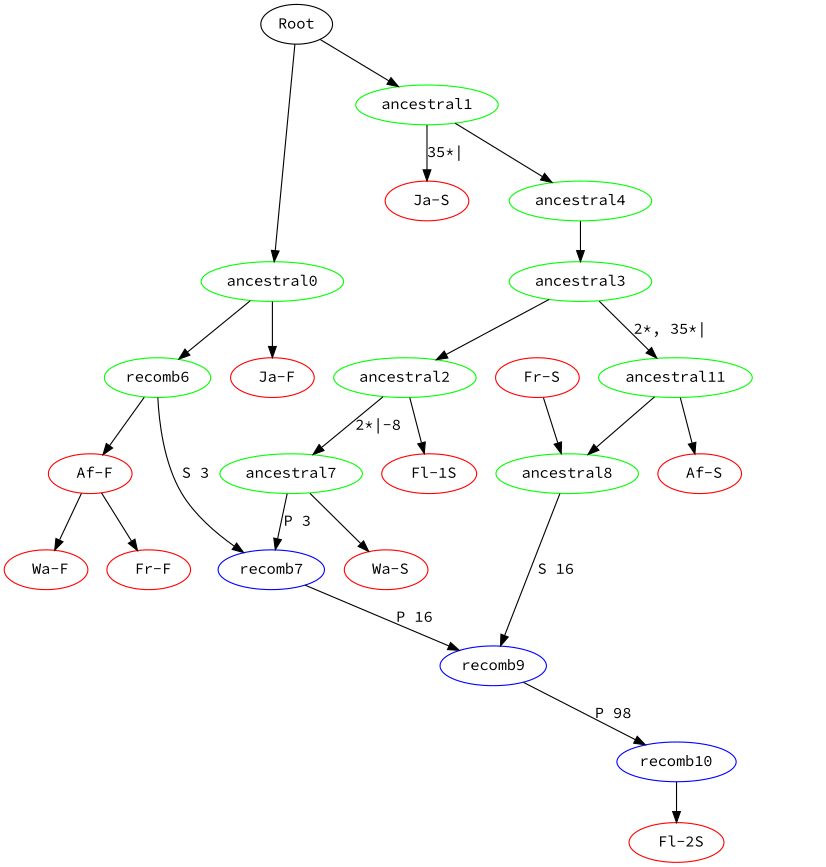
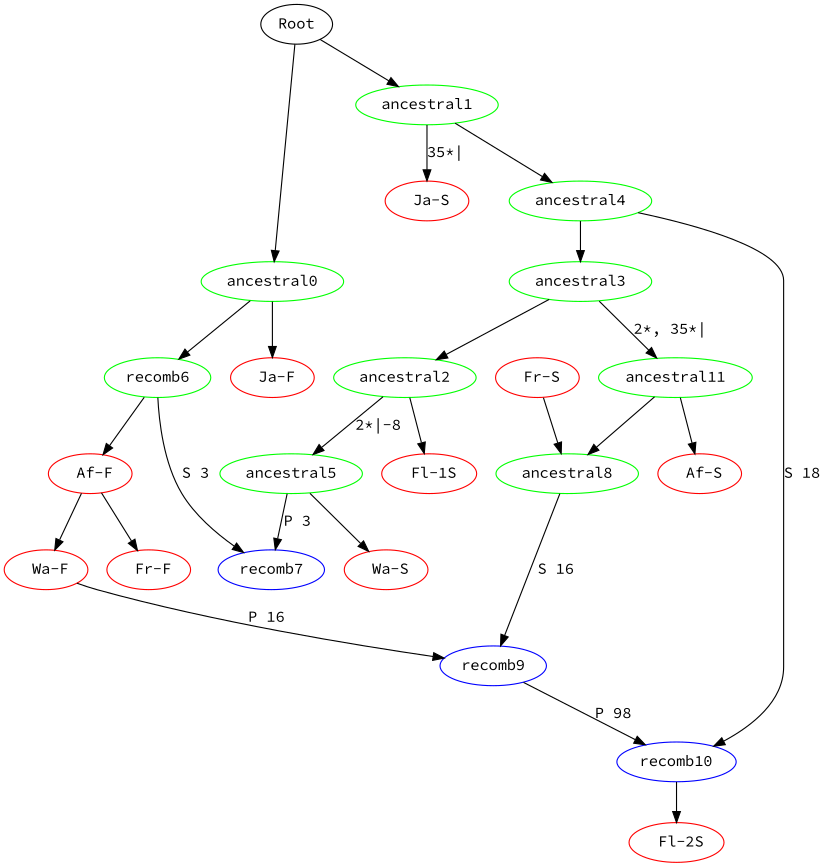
edge "ancestral4" -> "recomb10": added, label "S 18"
node "ancestral7": label "ancestral7" -> "ancestral5"
edge "recomb7" -> "recomb9": now "Wa-F" -> "recomb9"
